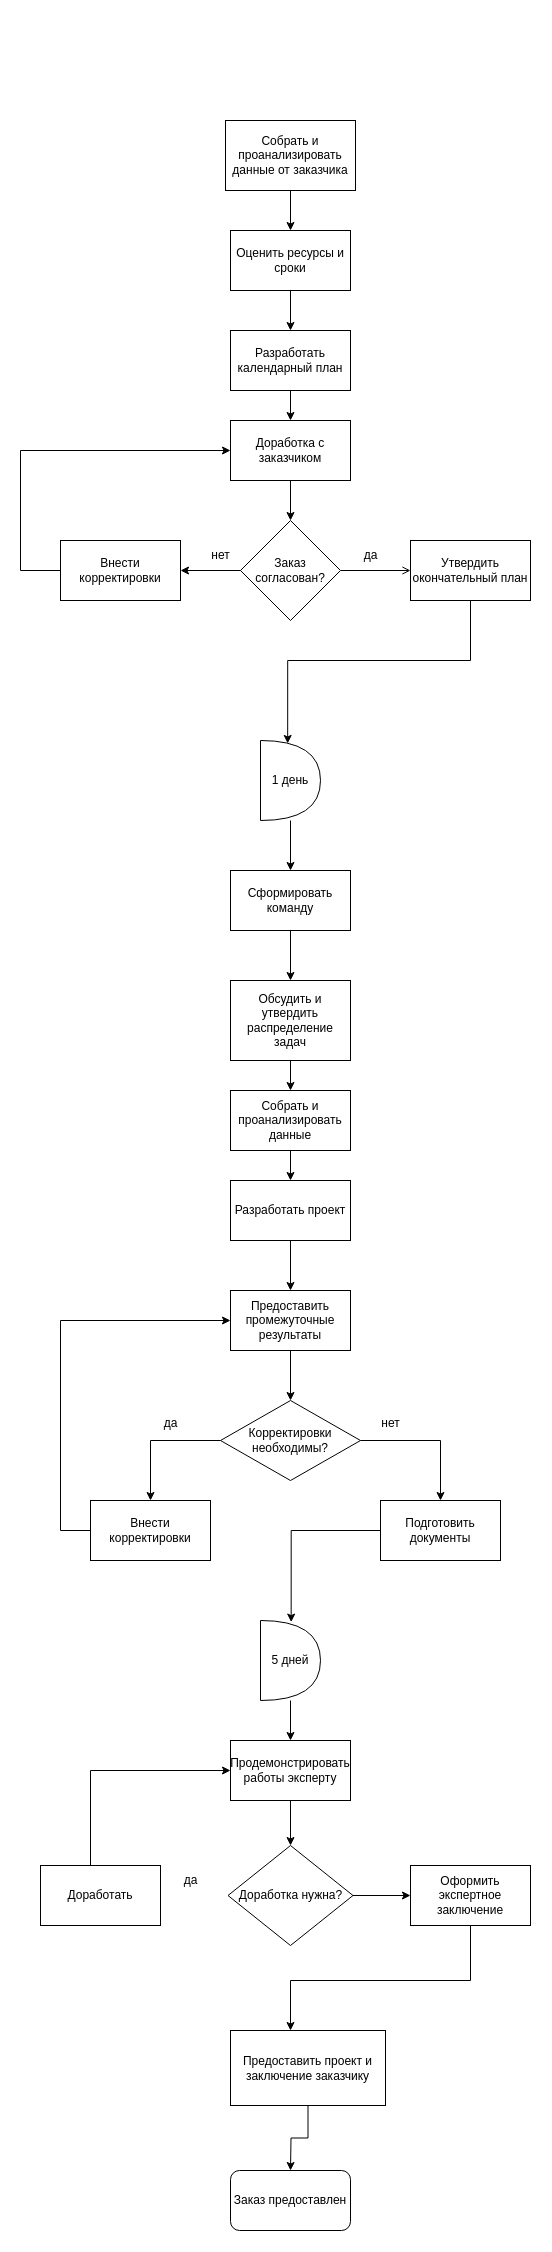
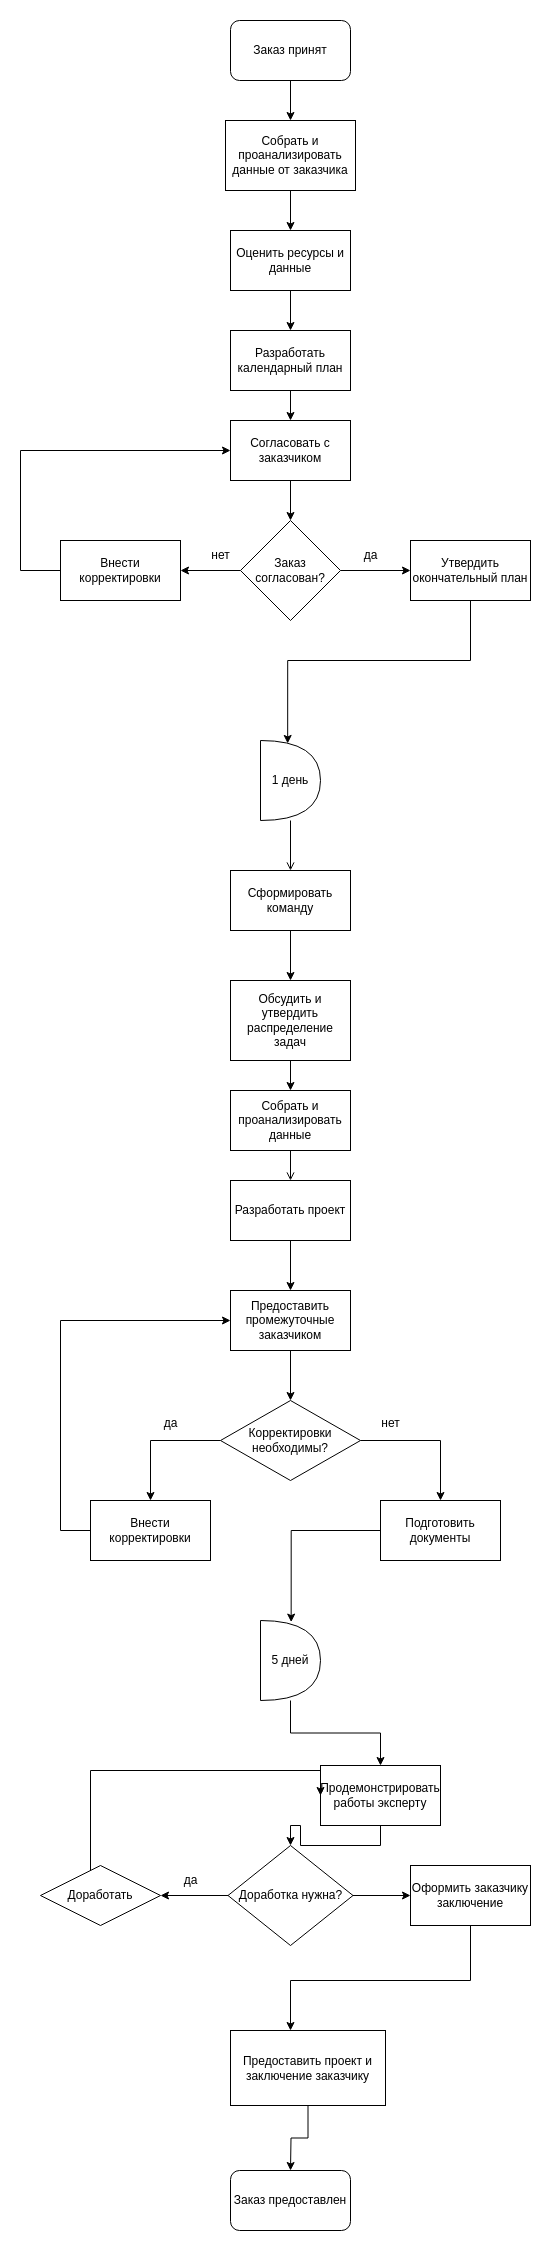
node "Заказ принят": added
edge "Заказ принят" -> "Собрать и проанализировать данные от заказчика": added
node "Оценить ресурсы и сроки": label "Оценить ресурсы и сроки" -> "Оценить ресурсы и данные"
node "Доработка с заказчиком": label "Доработка с заказчиком" -> "Согласовать с заказчиком"
edge "Заказ согласован?" -> "Утвердить окончательный план": arrowhead open -> classic
edge "1 день" -> "Сформировать команду": arrowhead classic -> open
edge "Собрать и проанализировать данные" -> "Разработать проект": arrowhead classic -> open
node "Предоставить промежуточные результаты": label "Предоставить промежуточные результаты" -> "Предоставить промежуточные заказчиком"
node "Продемонстрировать работы эксперту": moved (291, 1771) -> (381, 1796)
node "Доработать": shape rectangle -> diamond
edge "Доработка нужна?" -> "Доработать": added
node "Оформить экспертное заключение": label "Оформить экспертное заключение" -> "Оформить заказчику заключение"
